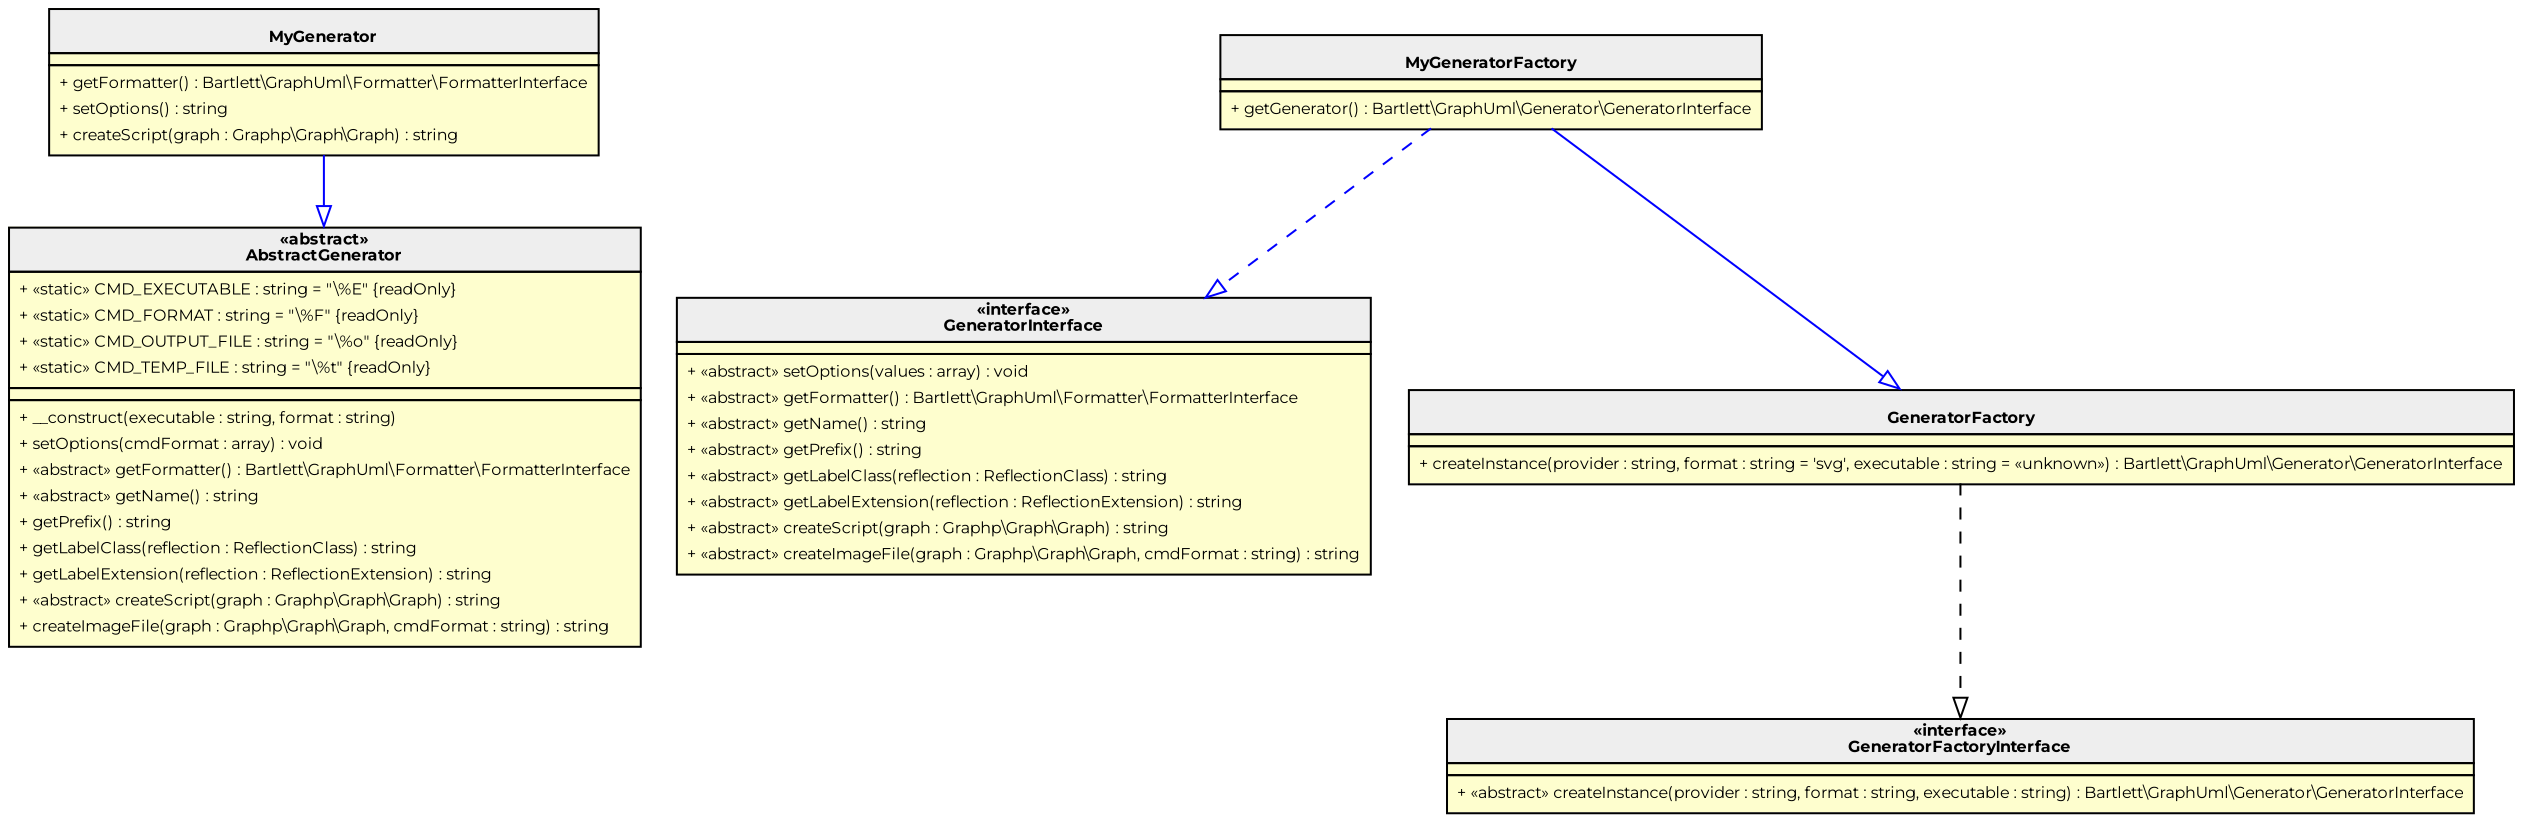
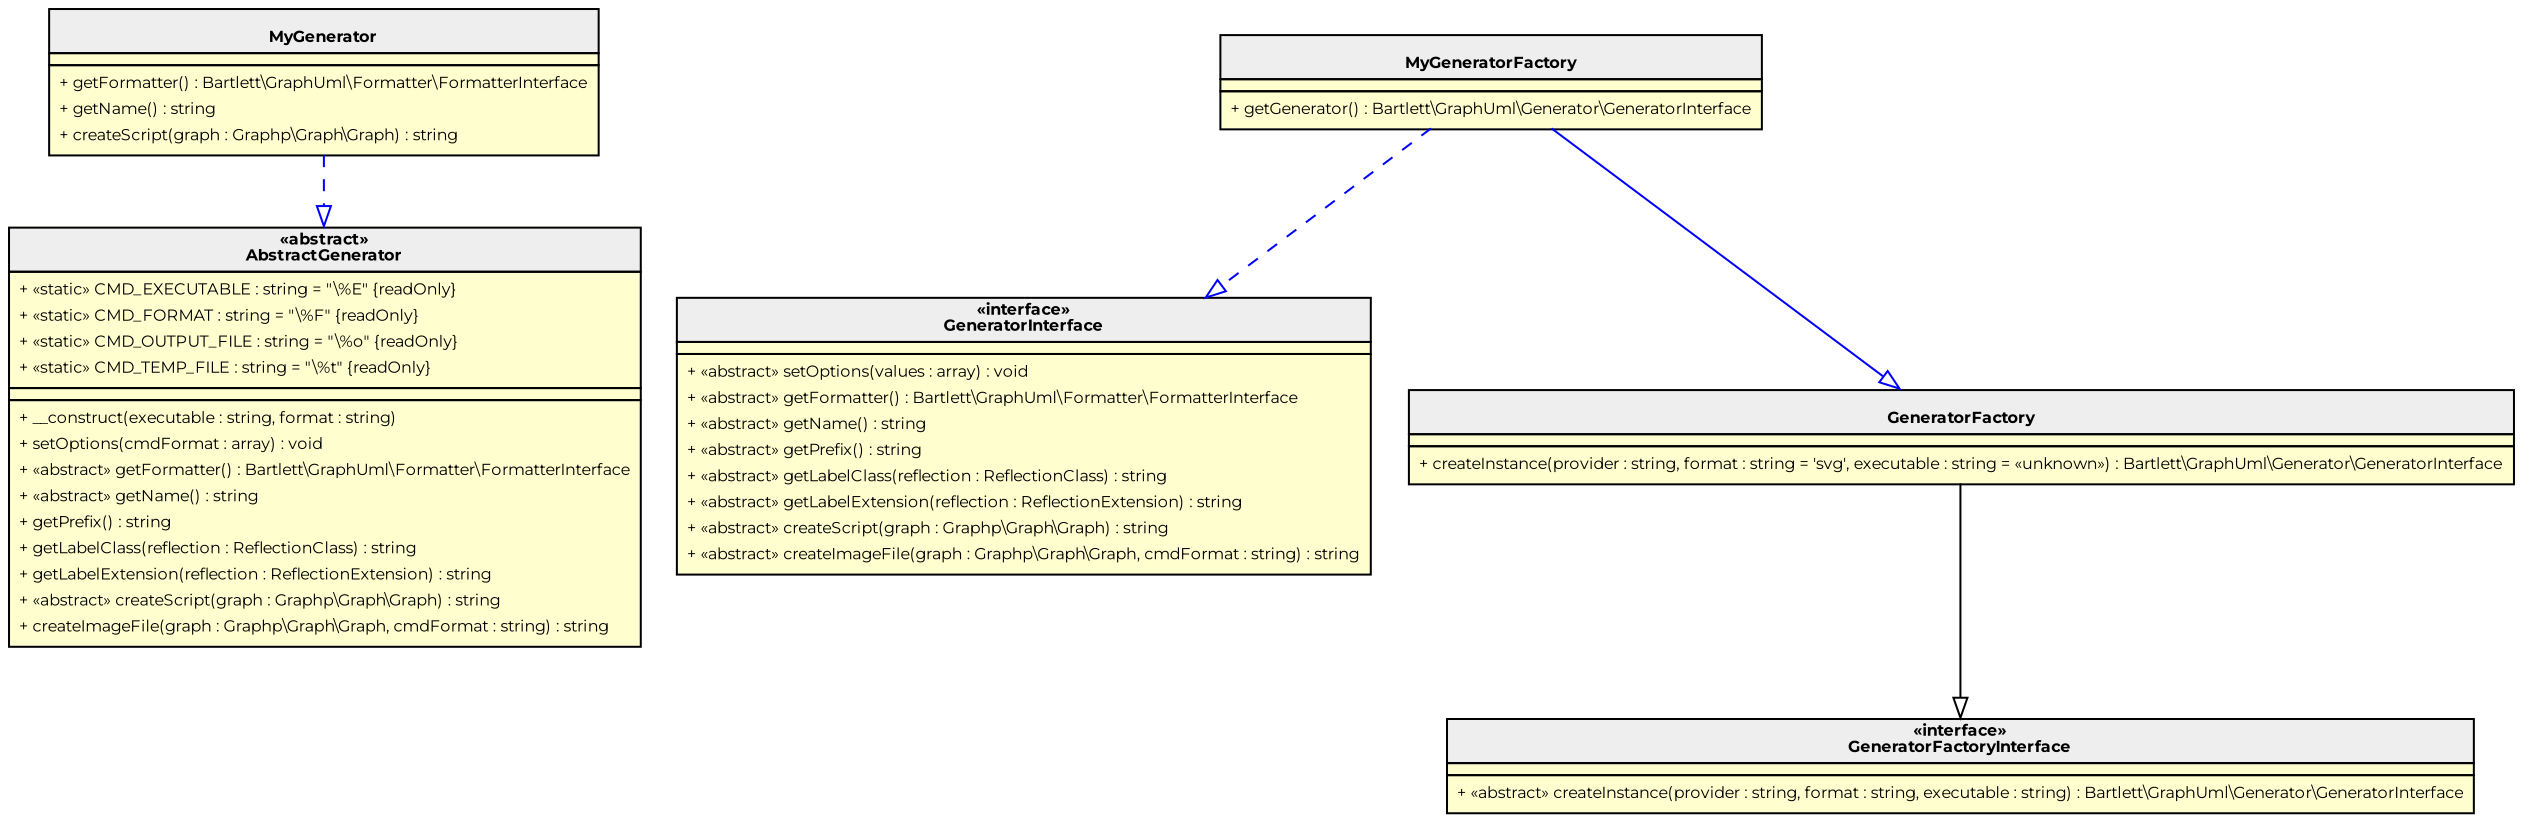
node "MyGenerator": text "+ setOptions() : string" -> "+ getName() : string"
edge "MyGenerator" -> "AbstractGenerator": style filled -> dashed
edge "GeneratorFactory" -> "GeneratorFactoryInterface": style dashed -> filled
